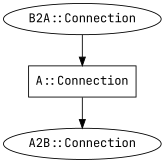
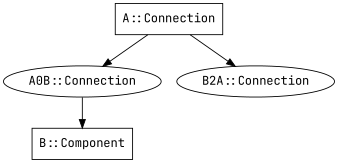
edge "B2A::Connection" -> "A::Connection": reversed
node "B::Component": added
node "A2B::Connection": label "A2B::Connection" -> "A0B::Connection"
